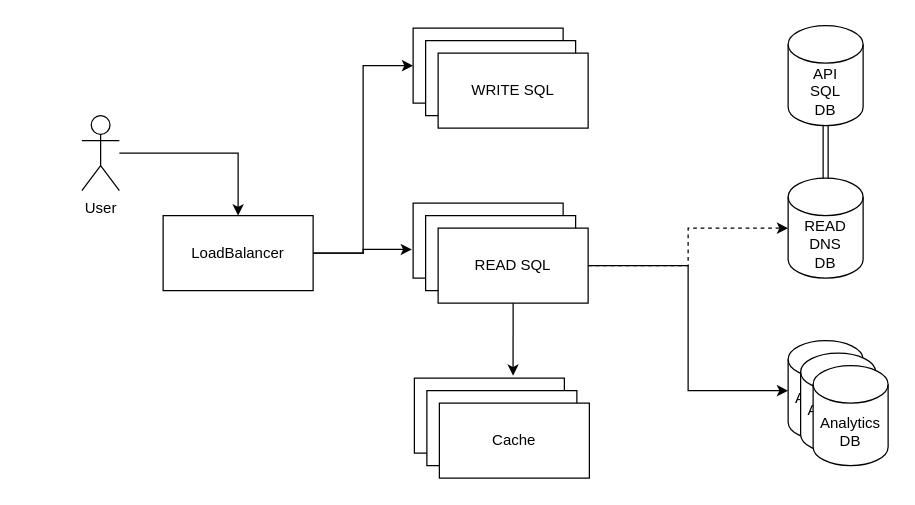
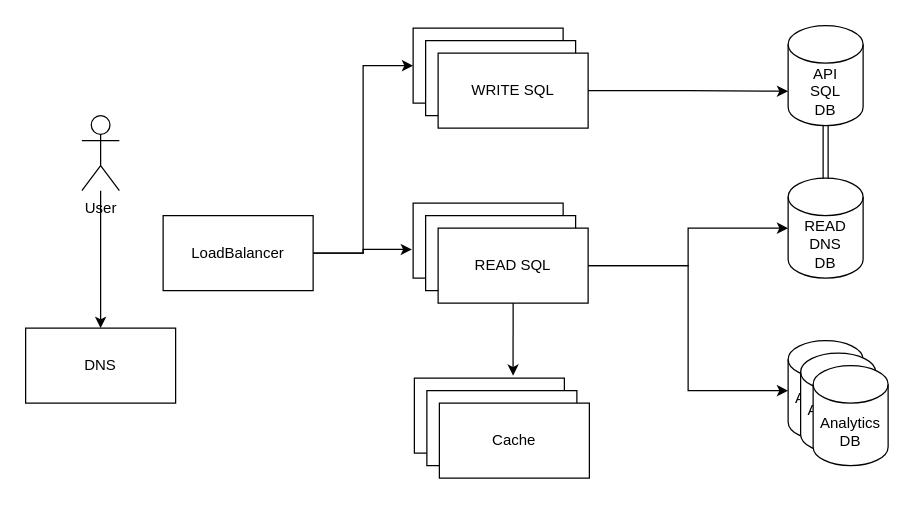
edge "WRITE SQL" -> "API SQL DB": added
edge "User" -> "LoadBalancer": removed
edge "READ SQL" -> "READ DNS DB": style dashed -> solid
edge "User" -> "DNS": added
node "DNS": added
